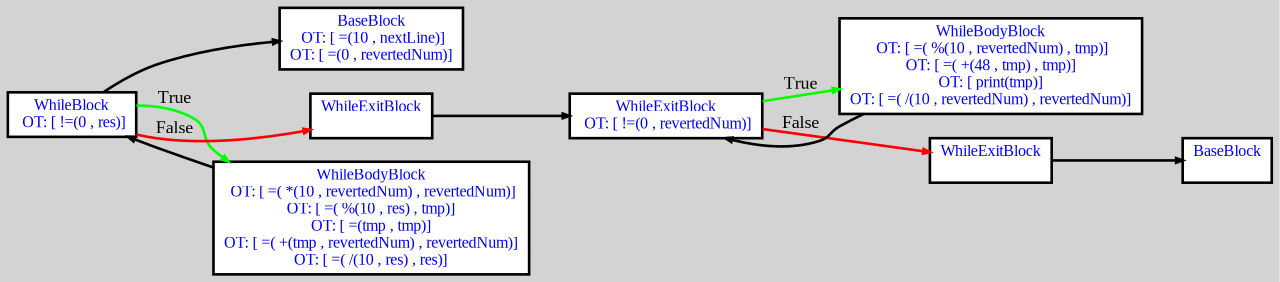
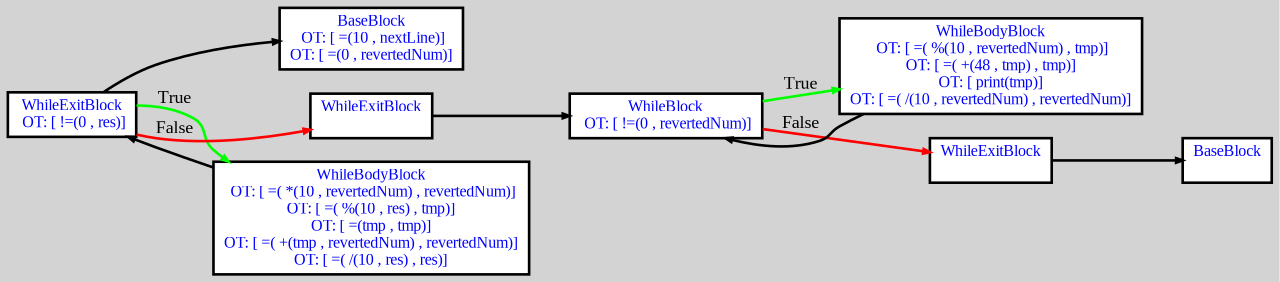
node "WhileBlock OT: [ !=(0 , res)]": label "WhileBlock OT: [ !=(0 , res)]" -> "WhileExitBlock OT: [ !=(0 , res)]"
node "WhileExitBlock OT: [ !=(0 , revertedNum)]": label "WhileExitBlock OT: [ !=(0 , revertedNum)]" -> "WhileBlock OT: [ !=(0 , revertedNum)]"
